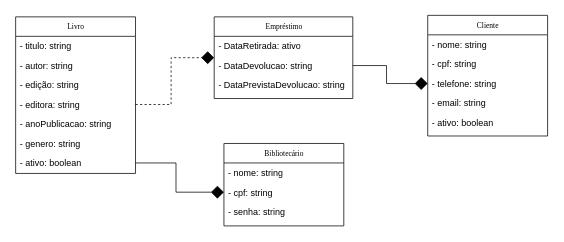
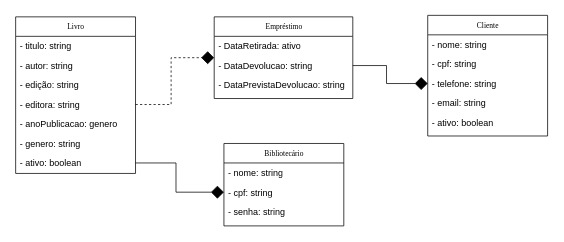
node "- anoPublicacao: string": label "- anoPublicacao: string" -> "- anoPublicacao: genero"
